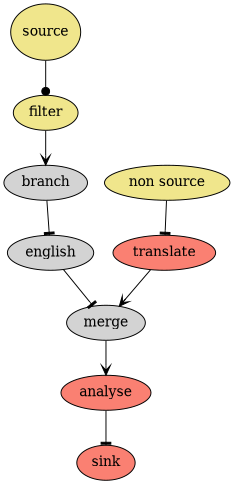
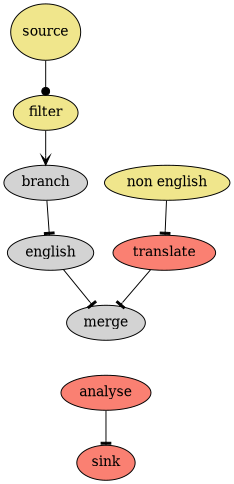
node "non source": label "non source" -> "non english"
edge "translate" -> "merge": arrowhead vee -> tee
edge "merge" -> "analyse": removed
